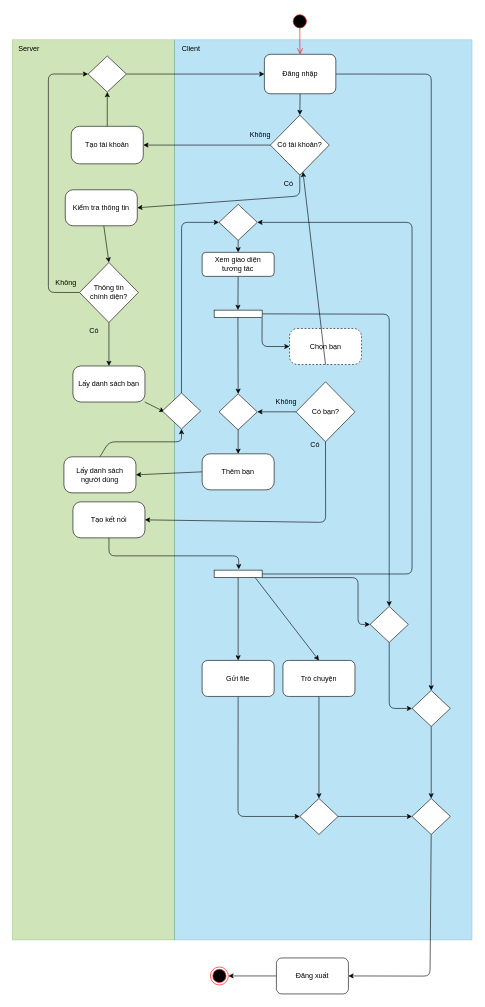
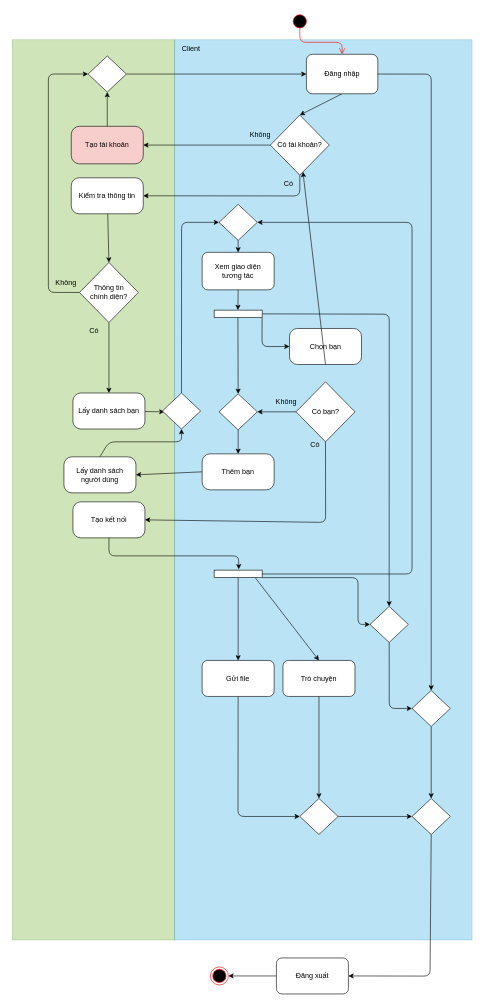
node "Server": removed
node "Đăng nhập": moved (300, 74) -> (342, 74)
node "Tạo tài khoản": fillcolor #ffffff -> #f8cecc
node "Kiểm tra thông tin": moved (101, 208) -> (107, 196)
node "Xem giao diện tương tác": size 72x24 -> 72x38
node "Chọn bạn": style dashed -> solid
node "Lấy danh sách bạn": moved (109, 384) -> (109, 411)
